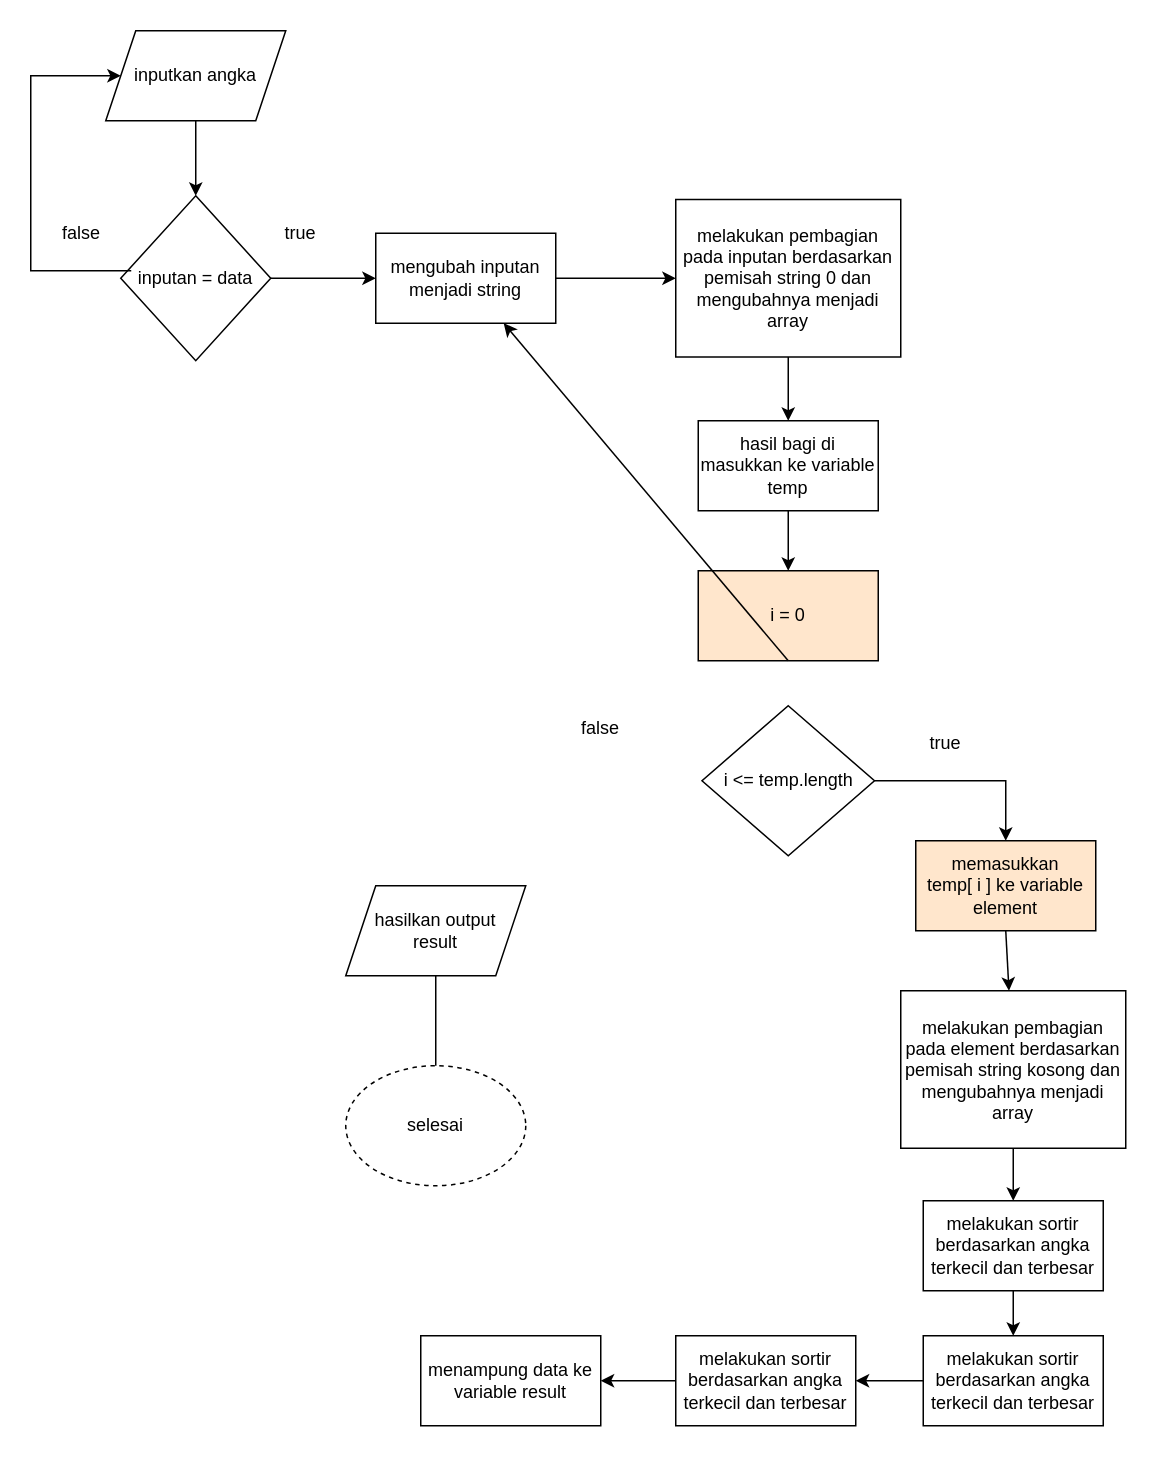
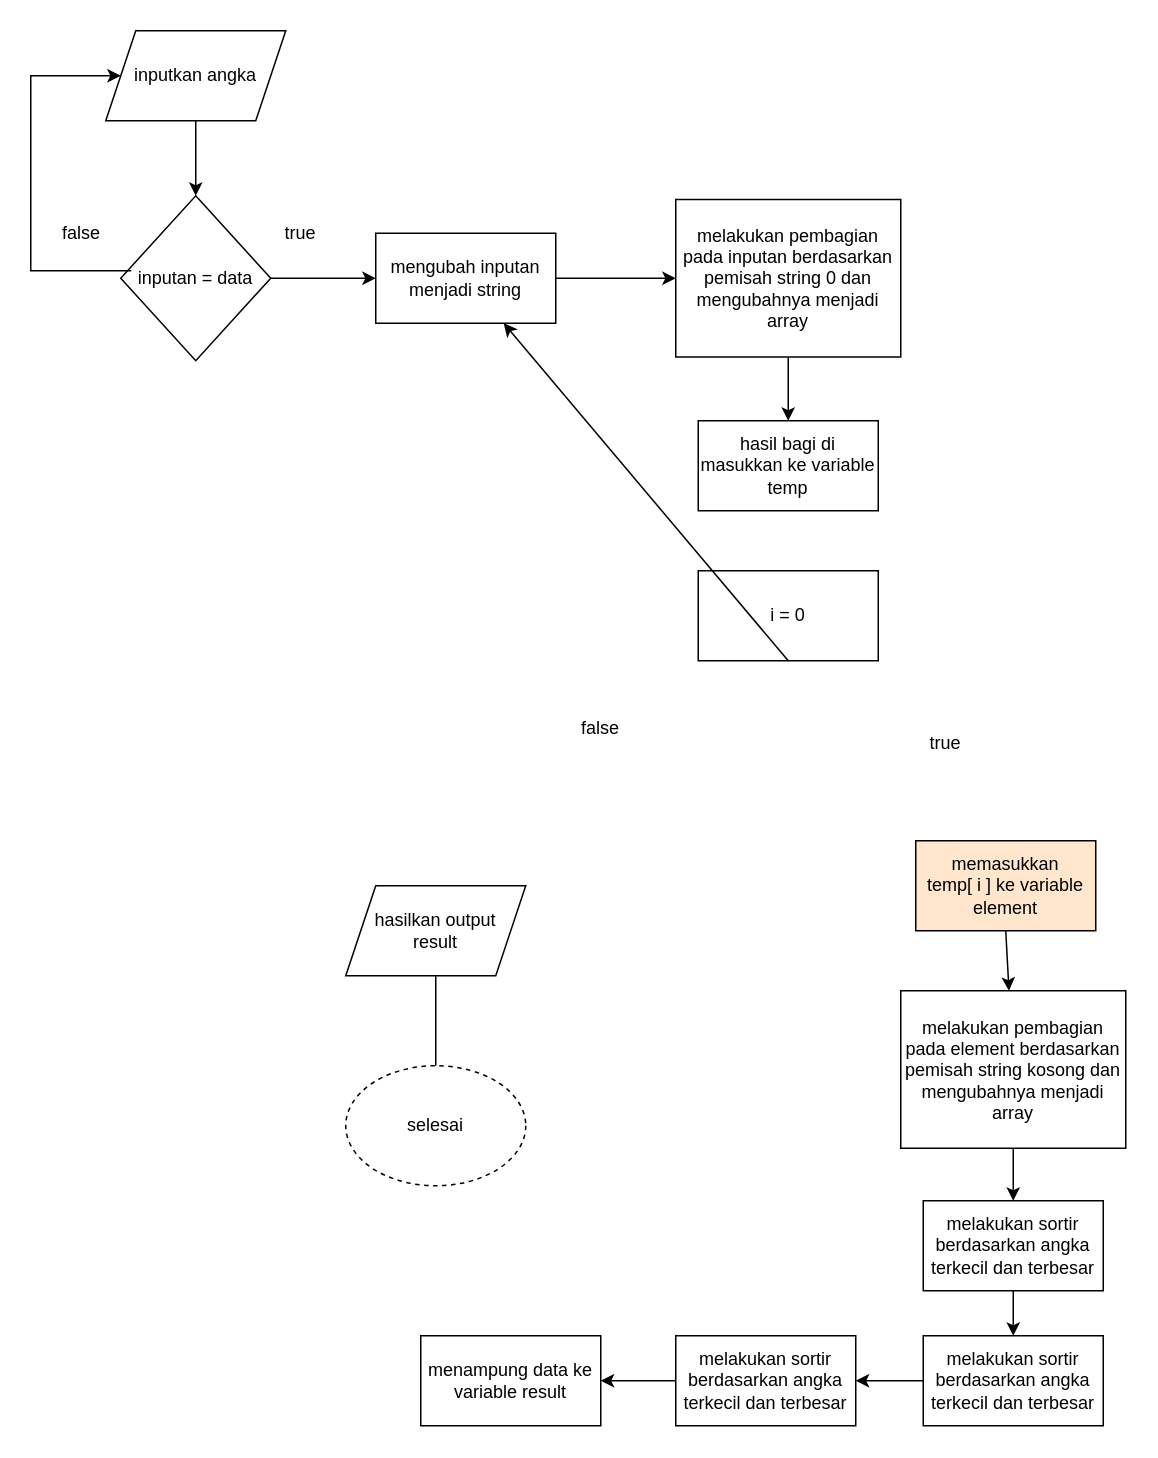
edge "hasil bagi di masukkan ke variable temp" -> "i = 0": removed
node "i = 0": fillcolor #ffe6cc -> #ffffff
node "i <= temp.length": removed
edge "i <= temp.length" -> "memasukkan temp[ i ] ke variable element": removed
